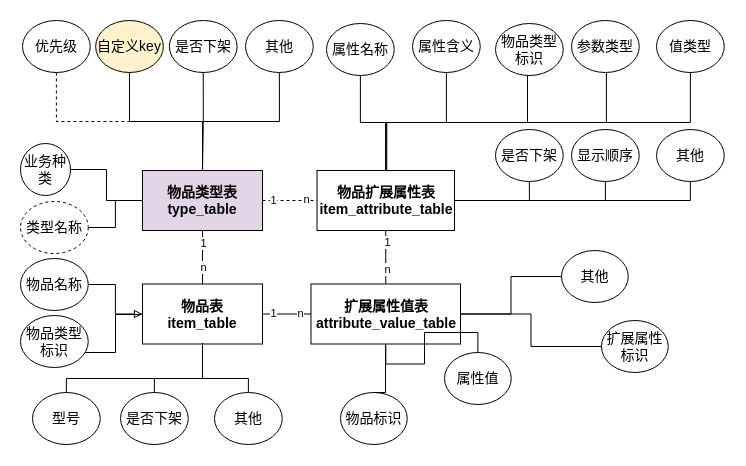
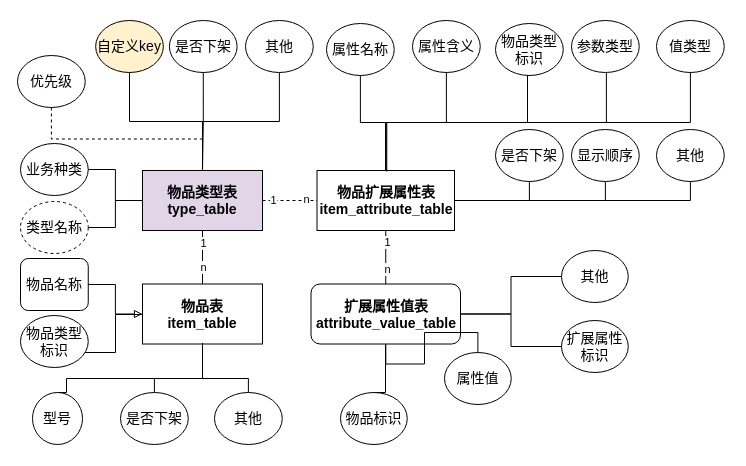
node "优先级": moved (56, 47) -> (51, 82)
node "业务种类": size 50x52 -> 68x52
node "物品名称": shape ellipse -> rounded rectangle
edge "物品表 item_table" -- "扩展属性值表 attribute_value_table": removed, labels "1", "n"
node "扩展属性值表 attribute_value_table": shape rectangle -> rounded rectangle
node "扩展属性标识": moved (635, 347) -> (595, 347)
node "型号": size 68x52 -> 50x52
